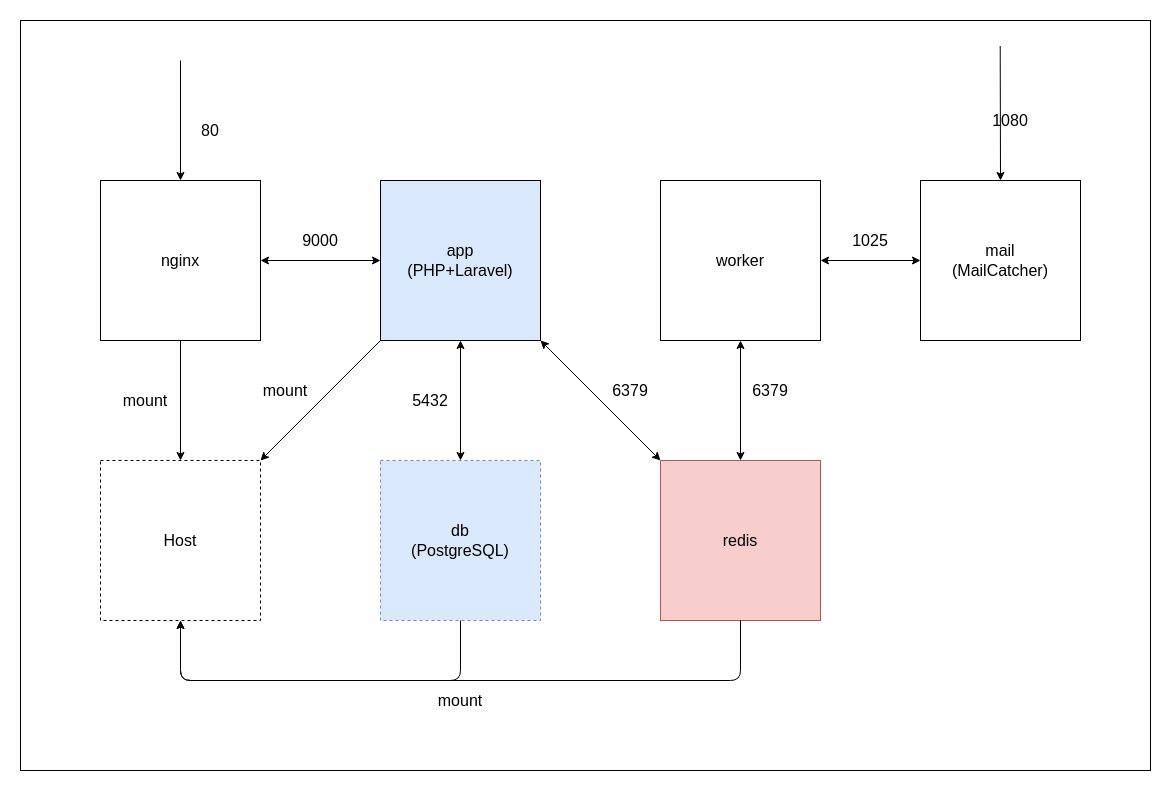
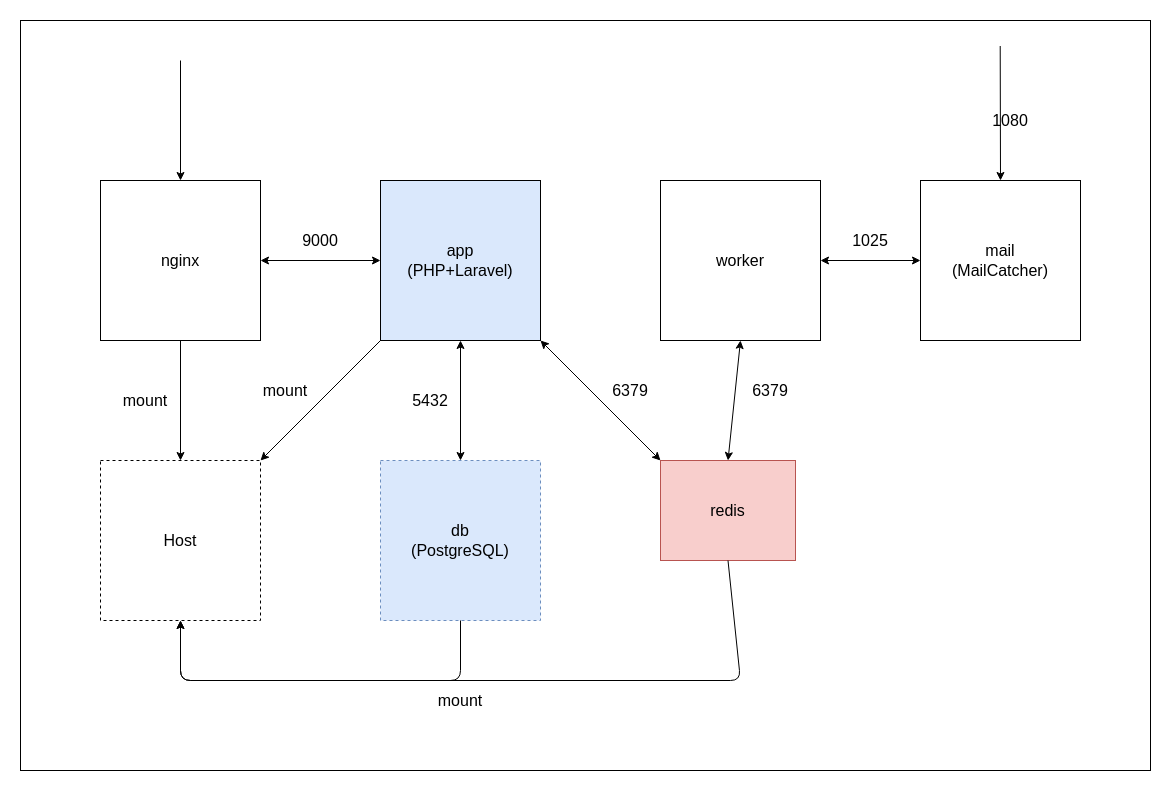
node "80": removed
node "redis": size 160x160 -> 135x100
